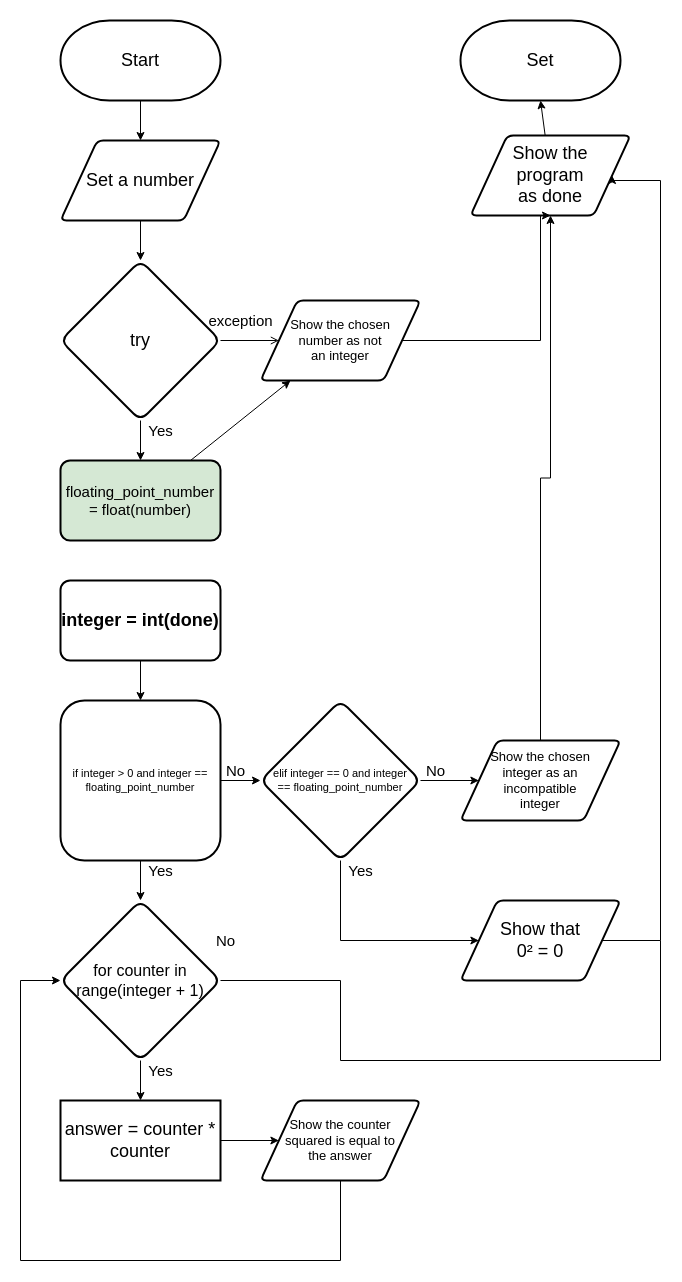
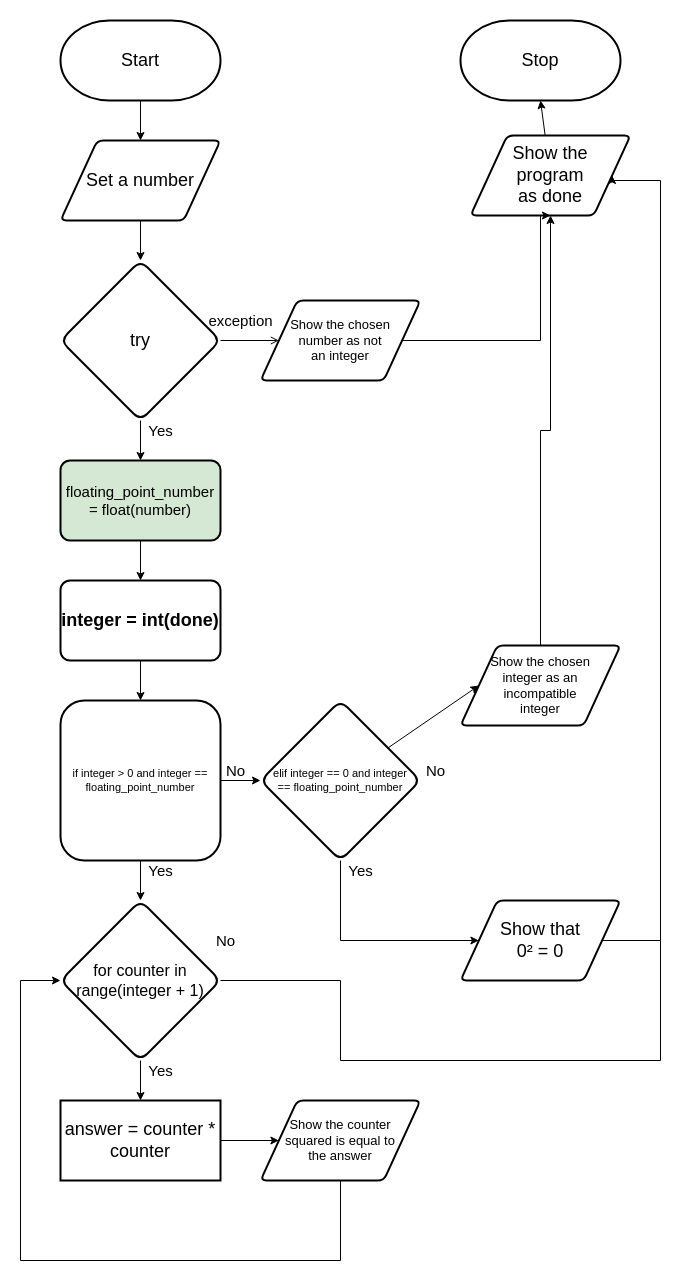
node "Set": label "Set" -> "Stop"
edge "floating_point_number = float(number)" -> "Show the chosen number as not an integer": now "floating_point_number = float(number)" -> "integer = int(done)"
node "Show the chosen integer as an incompatible integer": moved (541, 781) -> (541, 686)
